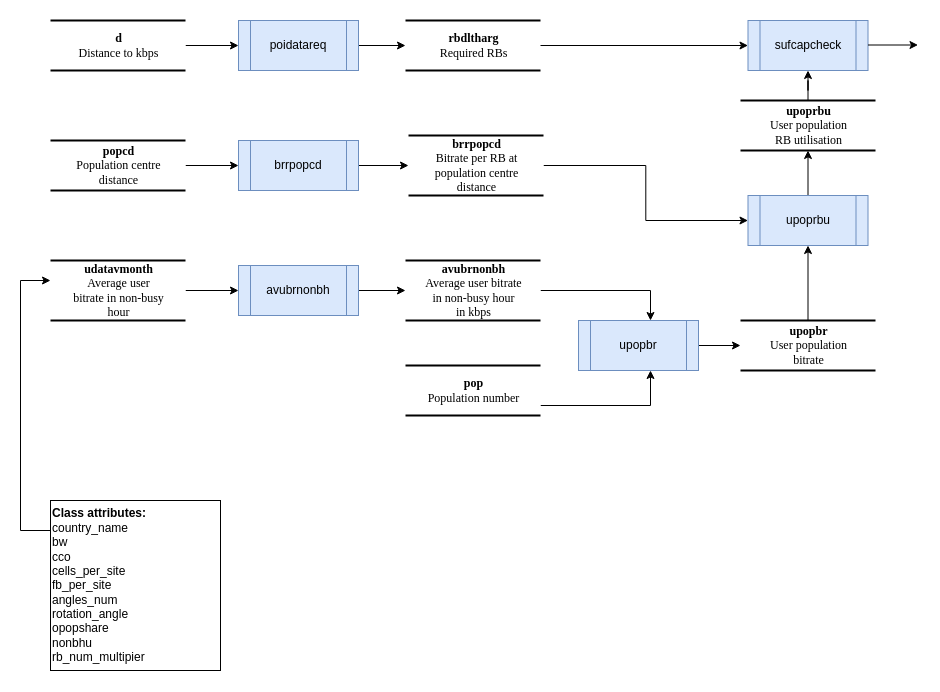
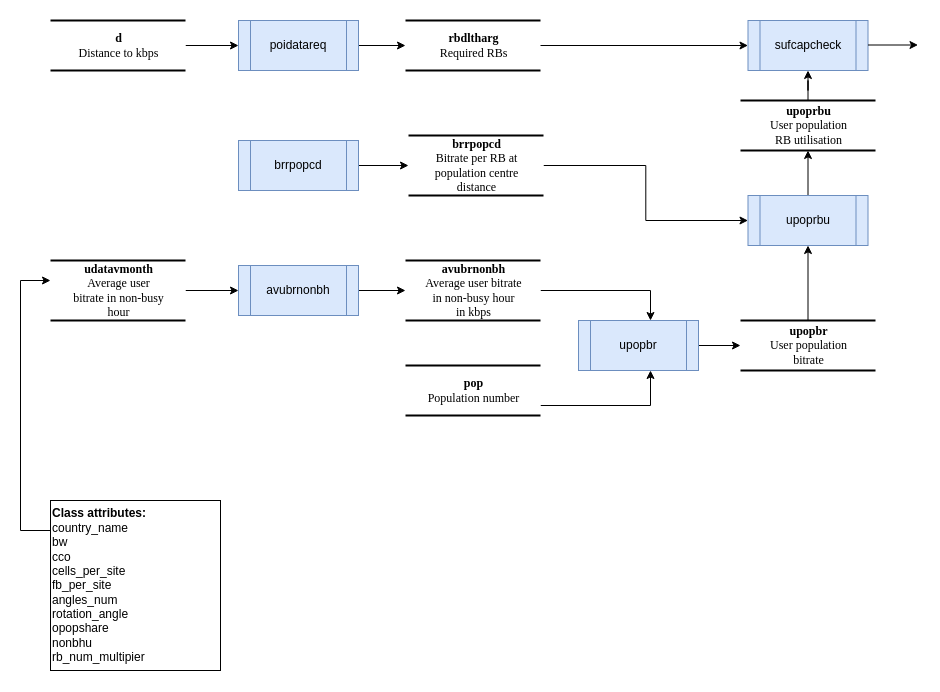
node "popcd Population centre distance": removed
edge "popcd Population centre distance" -> "brrpopcd": removed
